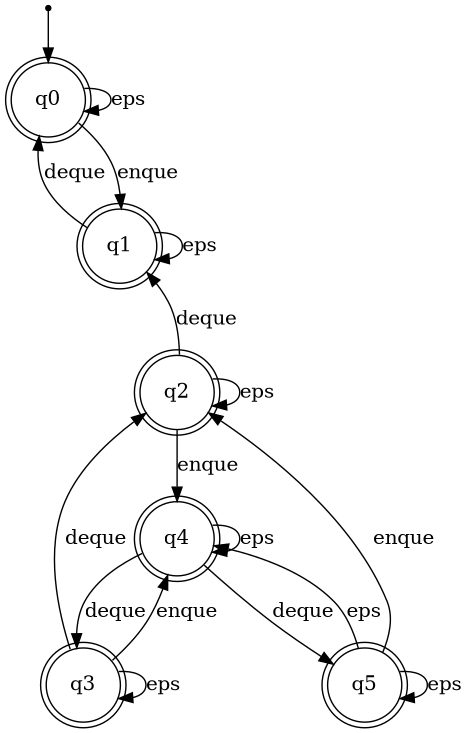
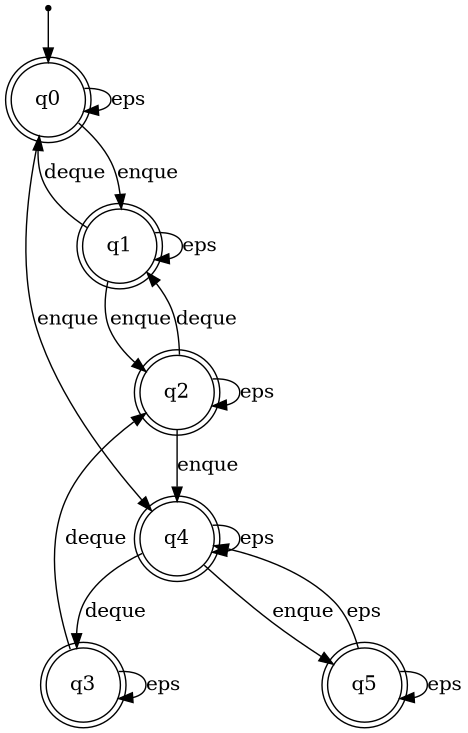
edge "q5" -> "q2": now "q1" -> "q2"
edge "q4" -> "q5": label "deque" -> "enque"
edge "q3" -> "q4": now "q0" -> "q4"
